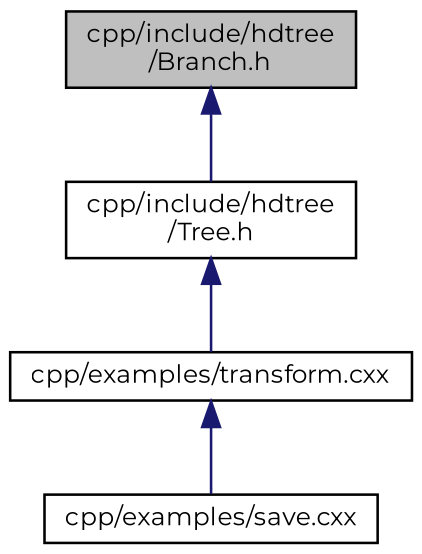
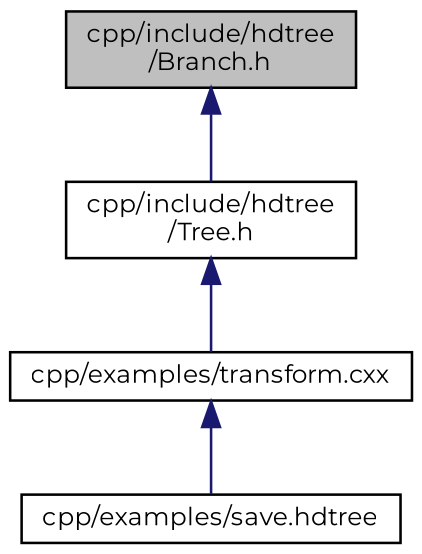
node "cpp/examples/save.cxx": label "cpp/examples/save.cxx" -> "cpp/examples/save.hdtree"
